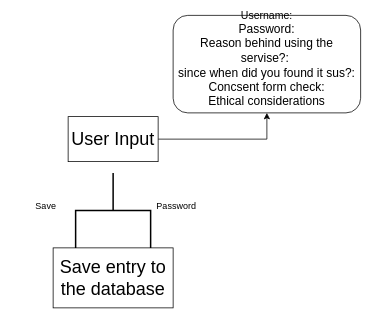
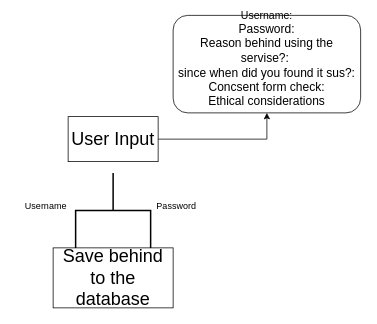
node "Save": label "Save" -> "Username"
node "Save entry to the database": label "Save entry to the database" -> "Save behind to the database"
